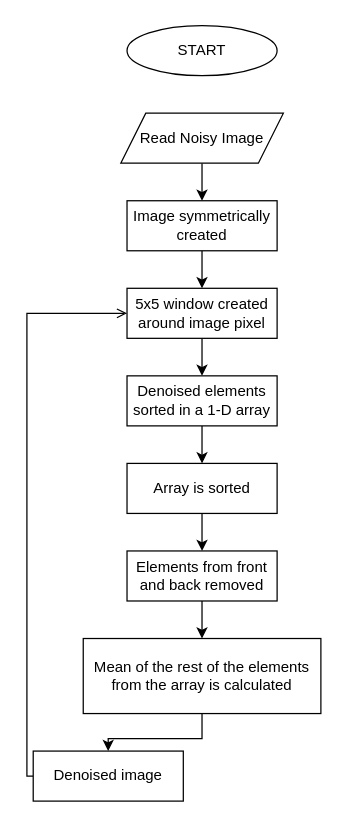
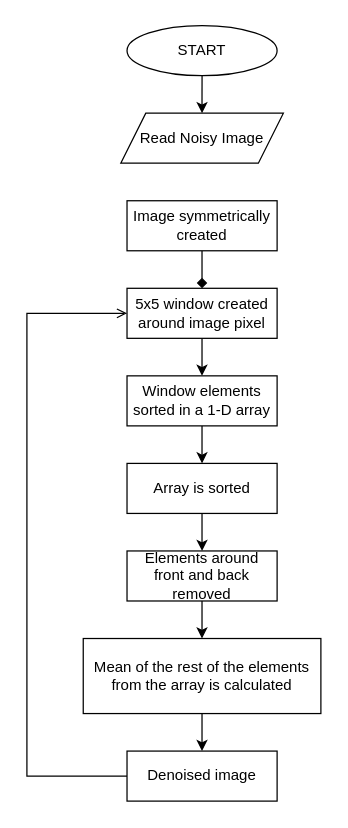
edge "START" -> "Read Noisy Image": added
edge "Read Noisy Image" -> "Image symmetrically created": removed
edge "Image symmetrically created" -> "5x5 window created around image pixel": arrowhead classic -> diamond
node "Denoised elements sorted in a 1-D array": label "Denoised elements sorted in a 1-D array" -> "Window elements sorted in a 1-D array"
node "Elements from front and back removed": label "Elements from front and back removed" -> "Elements around front and back removed"
node "Denoised image": moved (108, 776) -> (202, 776)
